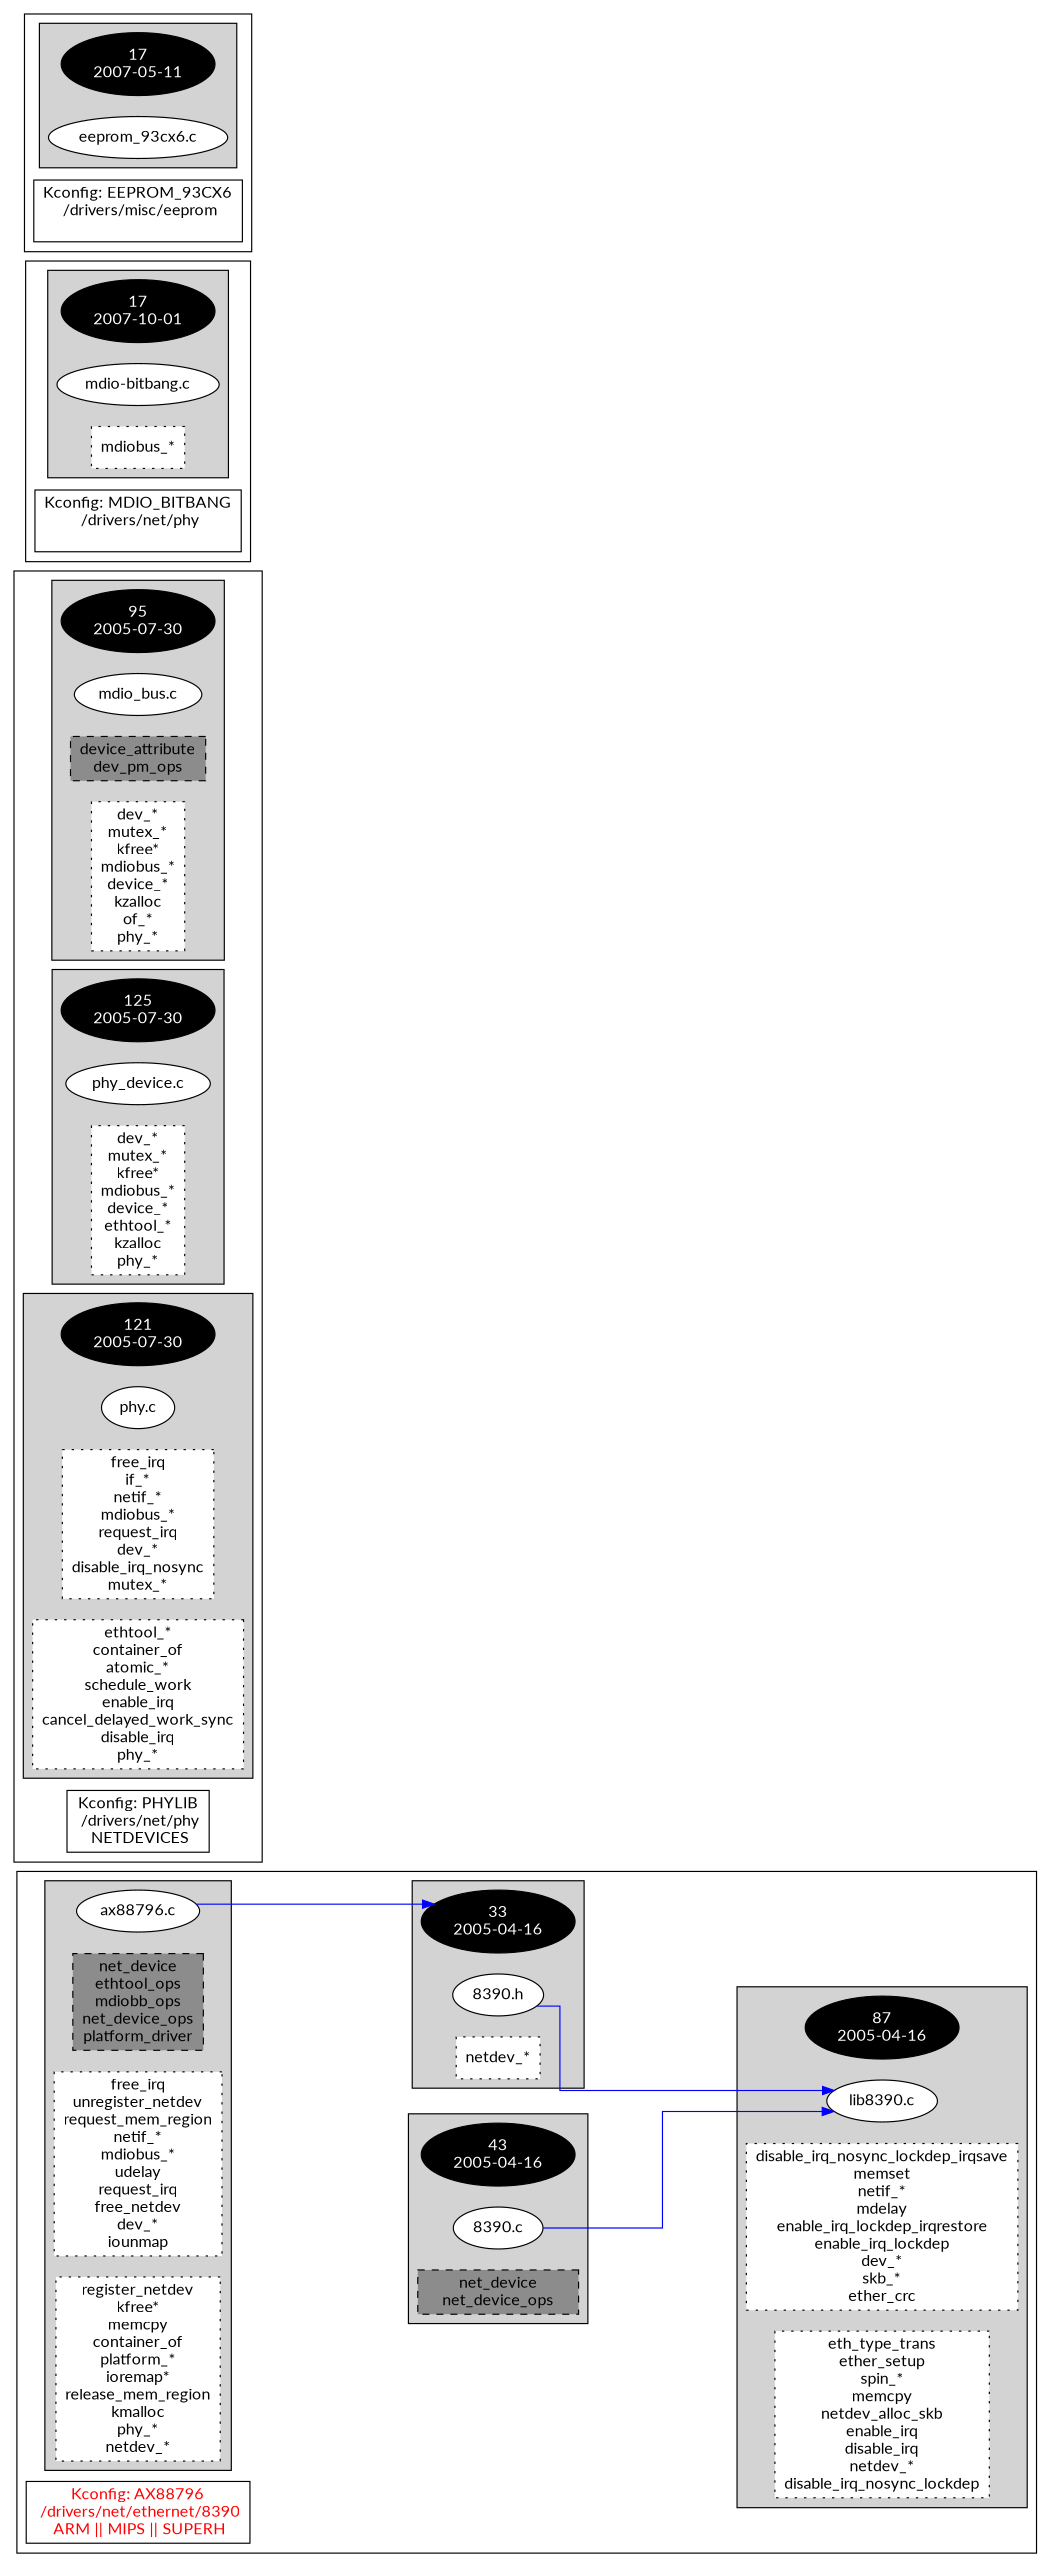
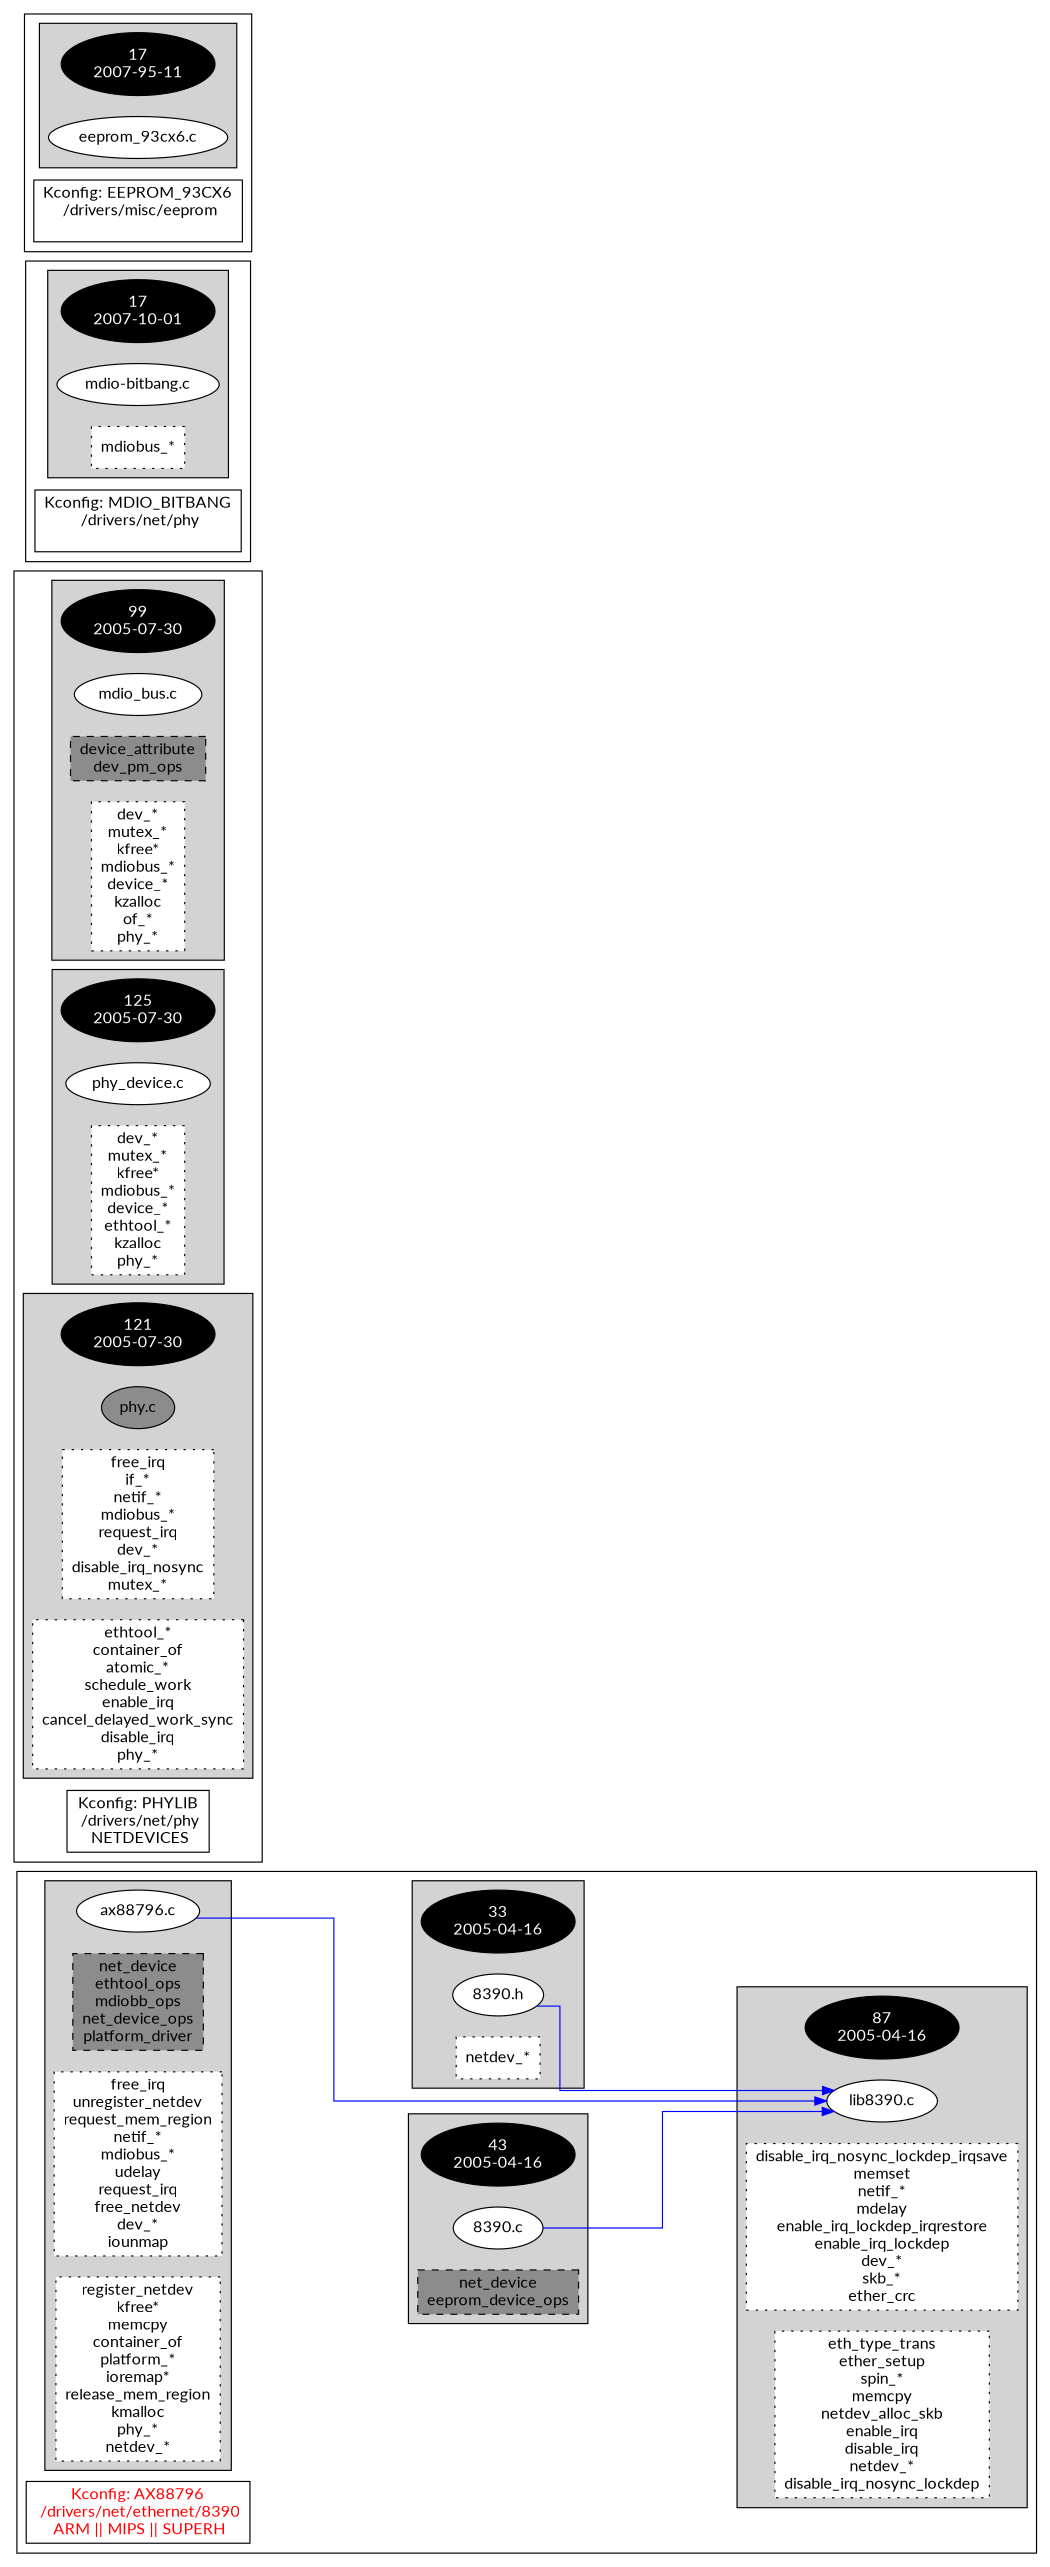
node "17 2007-05-11": label "17 2007-05-11" -> "17 2007-95-11"
node "95 2005-07-30": label "95 2005-07-30" -> "99 2005-07-30"
node "phy.c": fillcolor white -> grey55
edge "ax88796.c" -> "33 2005-04-16": now "ax88796.c" -> "lib8390.c"
node "net_device net_device_ops": label "net_device net_device_ops" -> "net_device eeprom_device_ops"
